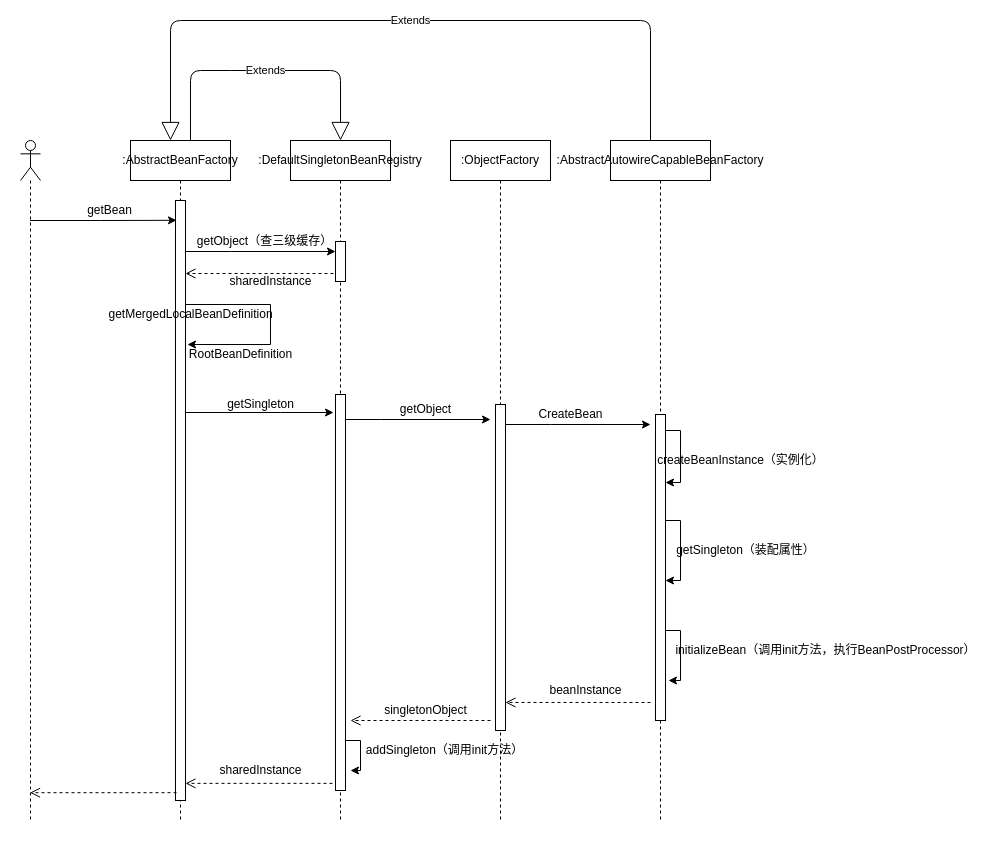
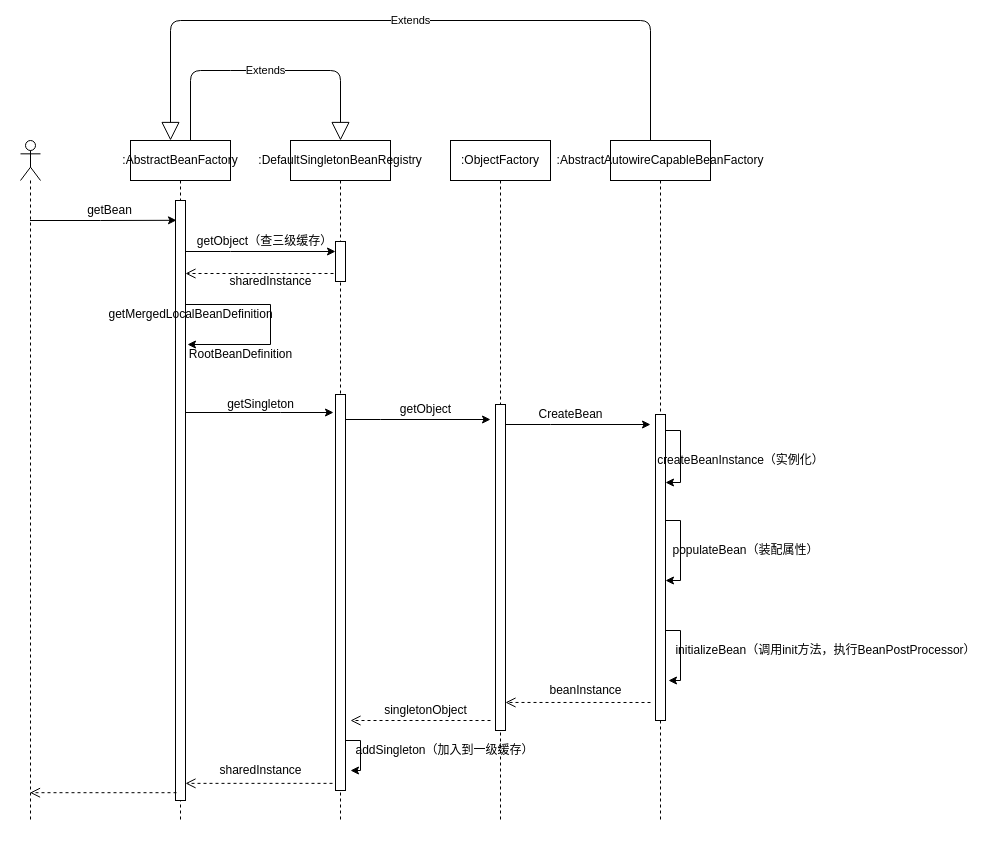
node "getSingleton（装配属性）": label "getSingleton（装配属性）" -> "populateBean（装配属性）"
node "addSingleton（调用init方法）": label "addSingleton（调用init方法）" -> "addSingleton（加入到一级缓存）"
